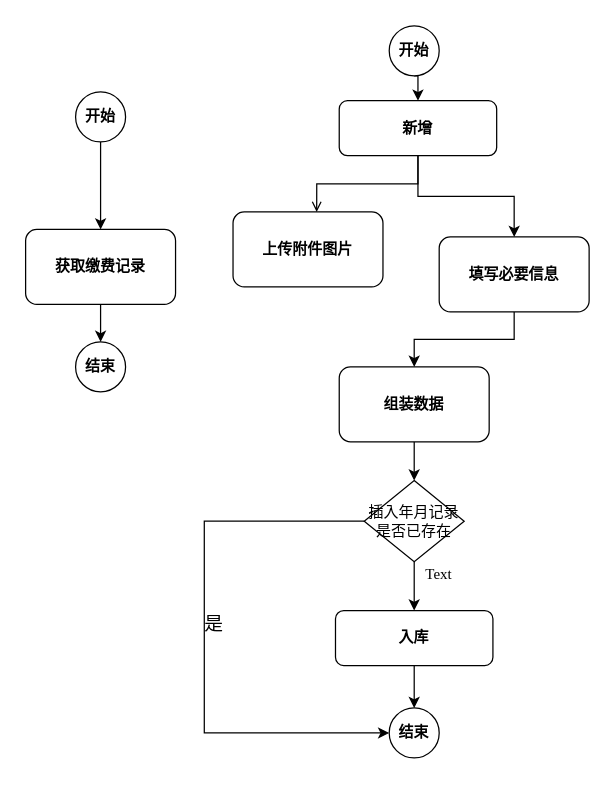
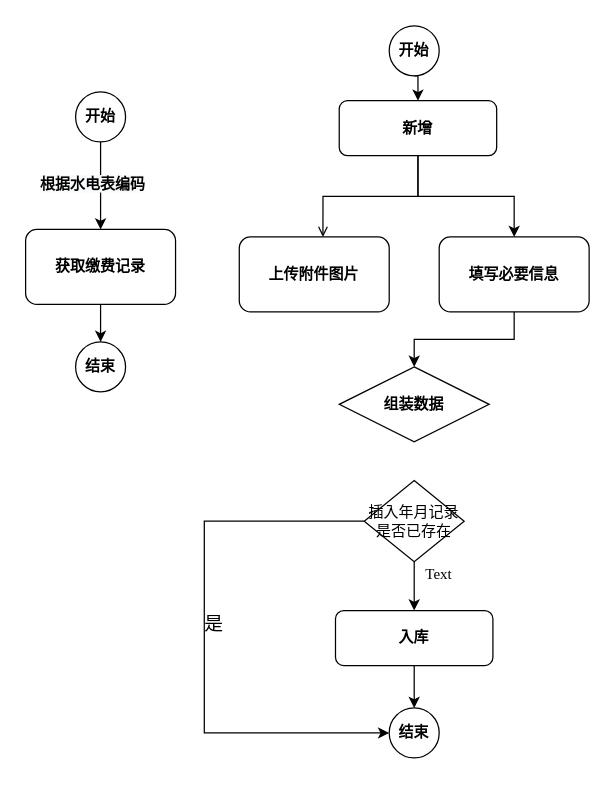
node "根据水电表编码": added
node "上传附件图片": moved (308, 249) -> (314, 274)
node "组装数据": shape rounded rectangle -> diamond
edge "组装数据" -> "插入年月记录是否已存在": removed
